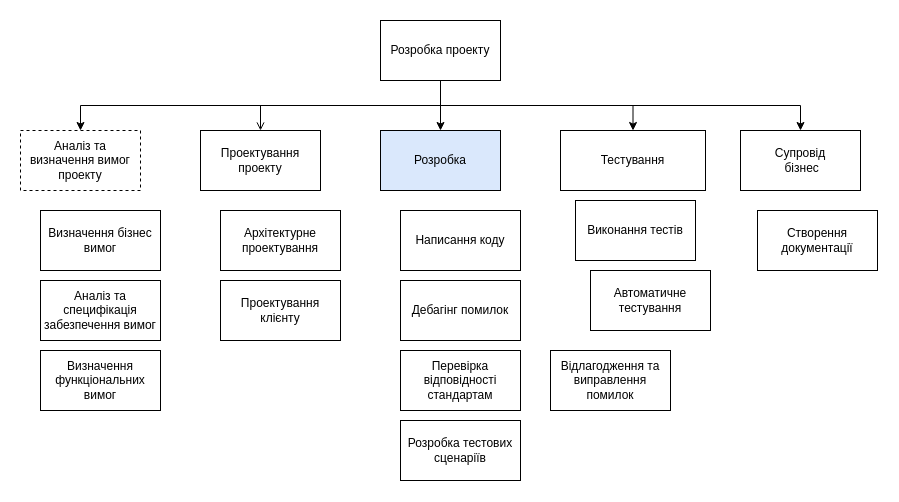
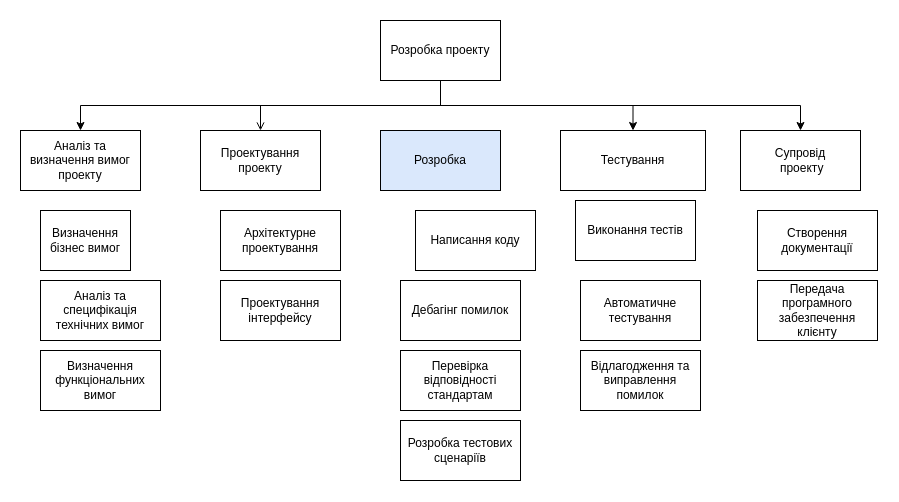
edge "Розробка проекту" -> "Розробка": removed
node "Аналіз та визначення вимог проекту": style dashed -> solid
node "Супровід бізнес": label "Супровід бізнес" -> "Супровід проекту"
node "Визначення бізнес вимог": size 120x60 -> 90x60
node "Написання коду": moved (461, 241) -> (476, 241)
node "Автоматичне тестування": moved (651, 301) -> (641, 311)
node "Аналіз та специфікація забезпечення вимог": label "Аналіз та специфікація забезпечення вимог" -> "Аналіз та специфікація технічних вимог"
node "Проектування клієнту": label "Проектування клієнту" -> "Проектування інтерфейсу"
node "Передача програмного забезпечення клієнту": added
node "Відлагодження та виправлення помилок": moved (611, 381) -> (641, 381)
